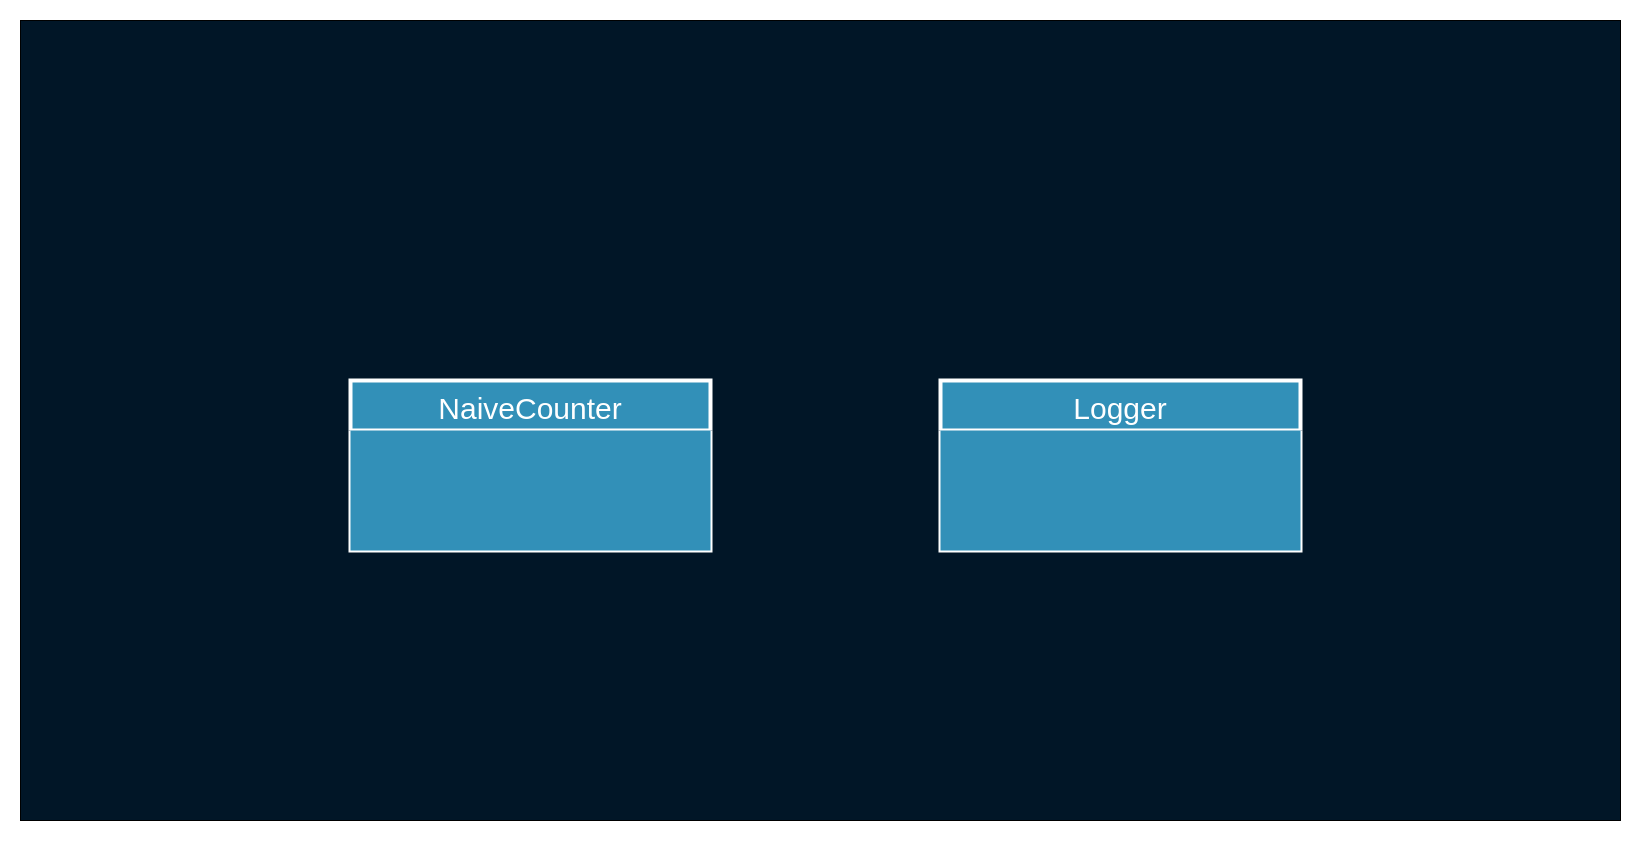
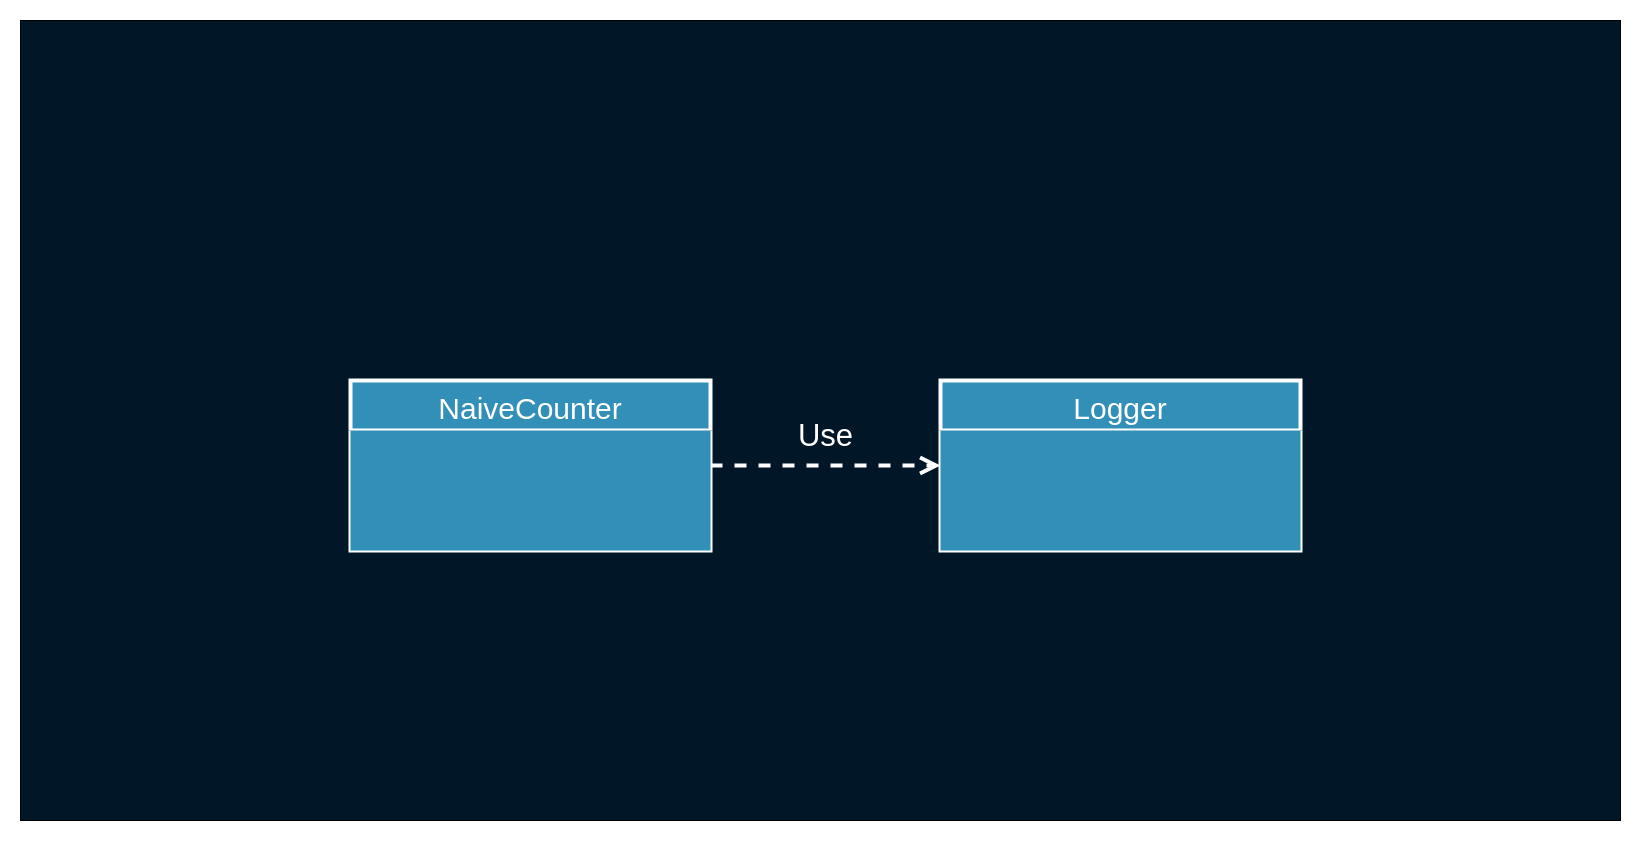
edge "NaiveCounter" -> "Logger": added, label "Use"
